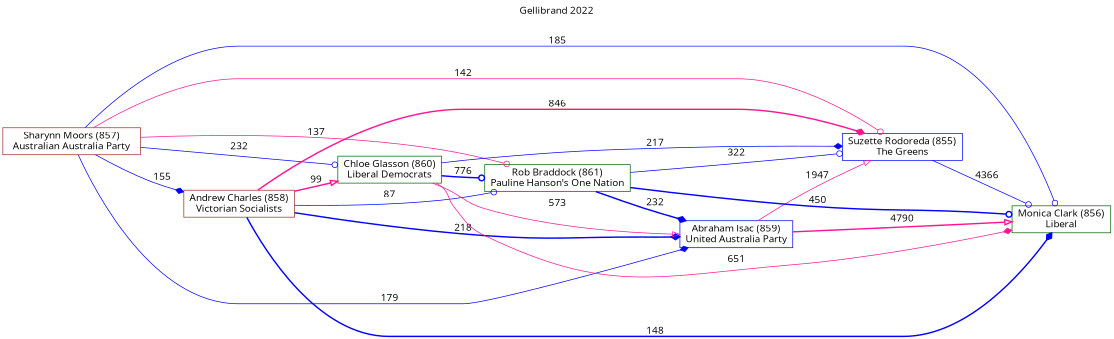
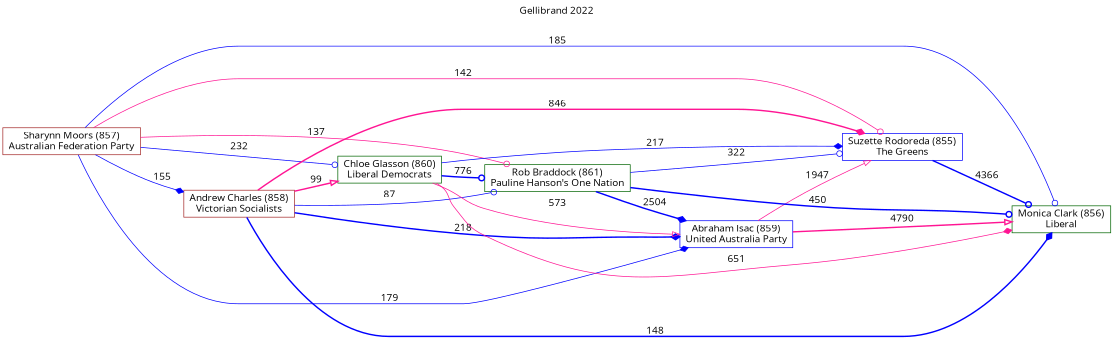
node "Sharynn Moors (857) Australian Australia Party": label "Sharynn Moors (857) Australian Australia Party" -> "Sharynn Moors (857) Australian Federation Party"
edge "Suzette Rodoreda (855) The Greens" -> "Monica Clark (856) Liberal": style solid -> bold
edge "Rob Braddock (861) Pauline Hanson's One Nation" -> "Abraham Isac (859) United Australia Party": label "232" -> "2504"
